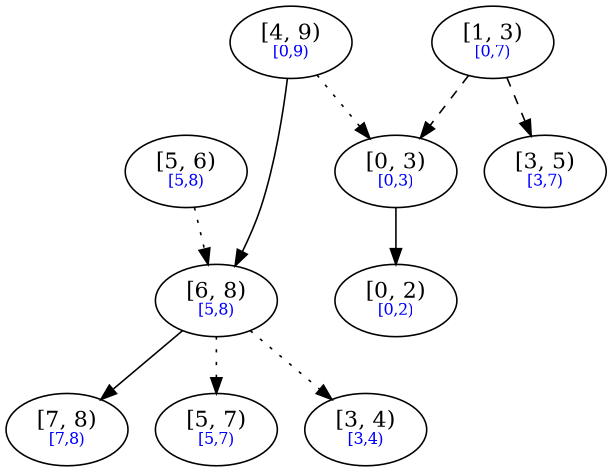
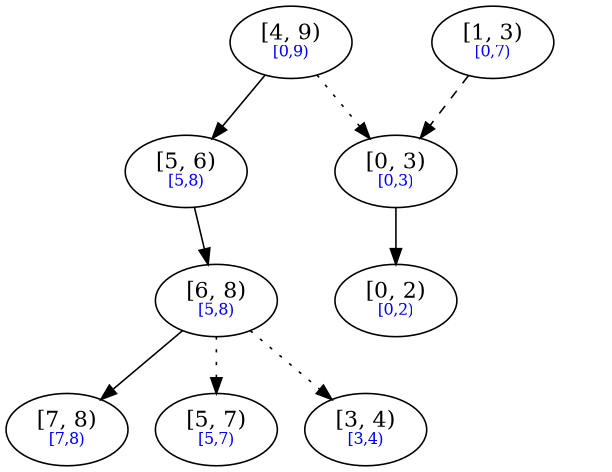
edge "[4, 9)" -> "[6, 8)": now "[4, 9)" -> "[5, 6)"
node "[3, 5)": removed
edge "[5, 6)" -> "[6, 8)": style dotted -> solid
